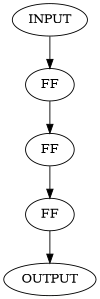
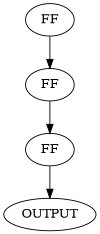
node "INPUT": removed
